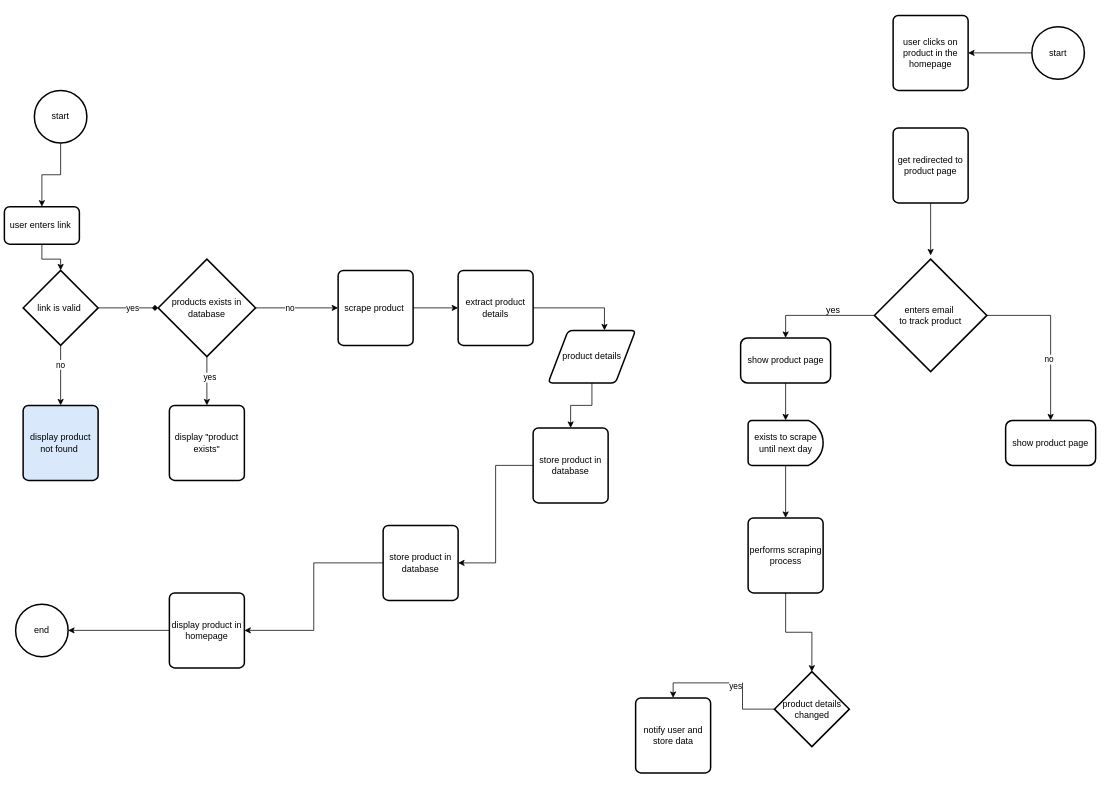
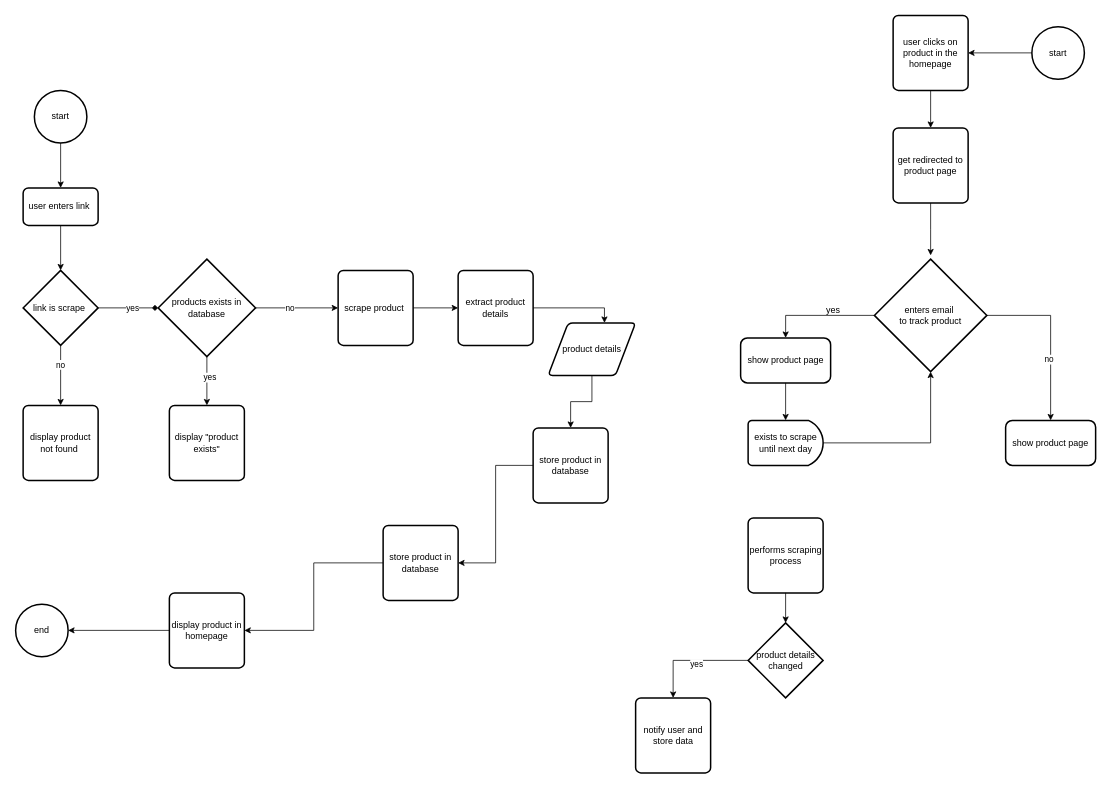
edge "user clicks on product in the homepage" -> "get redirected to product page": added
node "user enters link": moved (42, 225) -> (60, 207)
node "link is valid": label "link is valid" -> "link is scrape"
node "product details": moved (592, 357) -> (592, 349)
node "display product not found": fillcolor #dae8fc -> #ffffff
edge "exists to scrape until next day" -> "performs scraping process": now "exists to scrape until next day" -> "enters email to track product"
node "product details changed": moved (812, 709) -> (785, 660)
